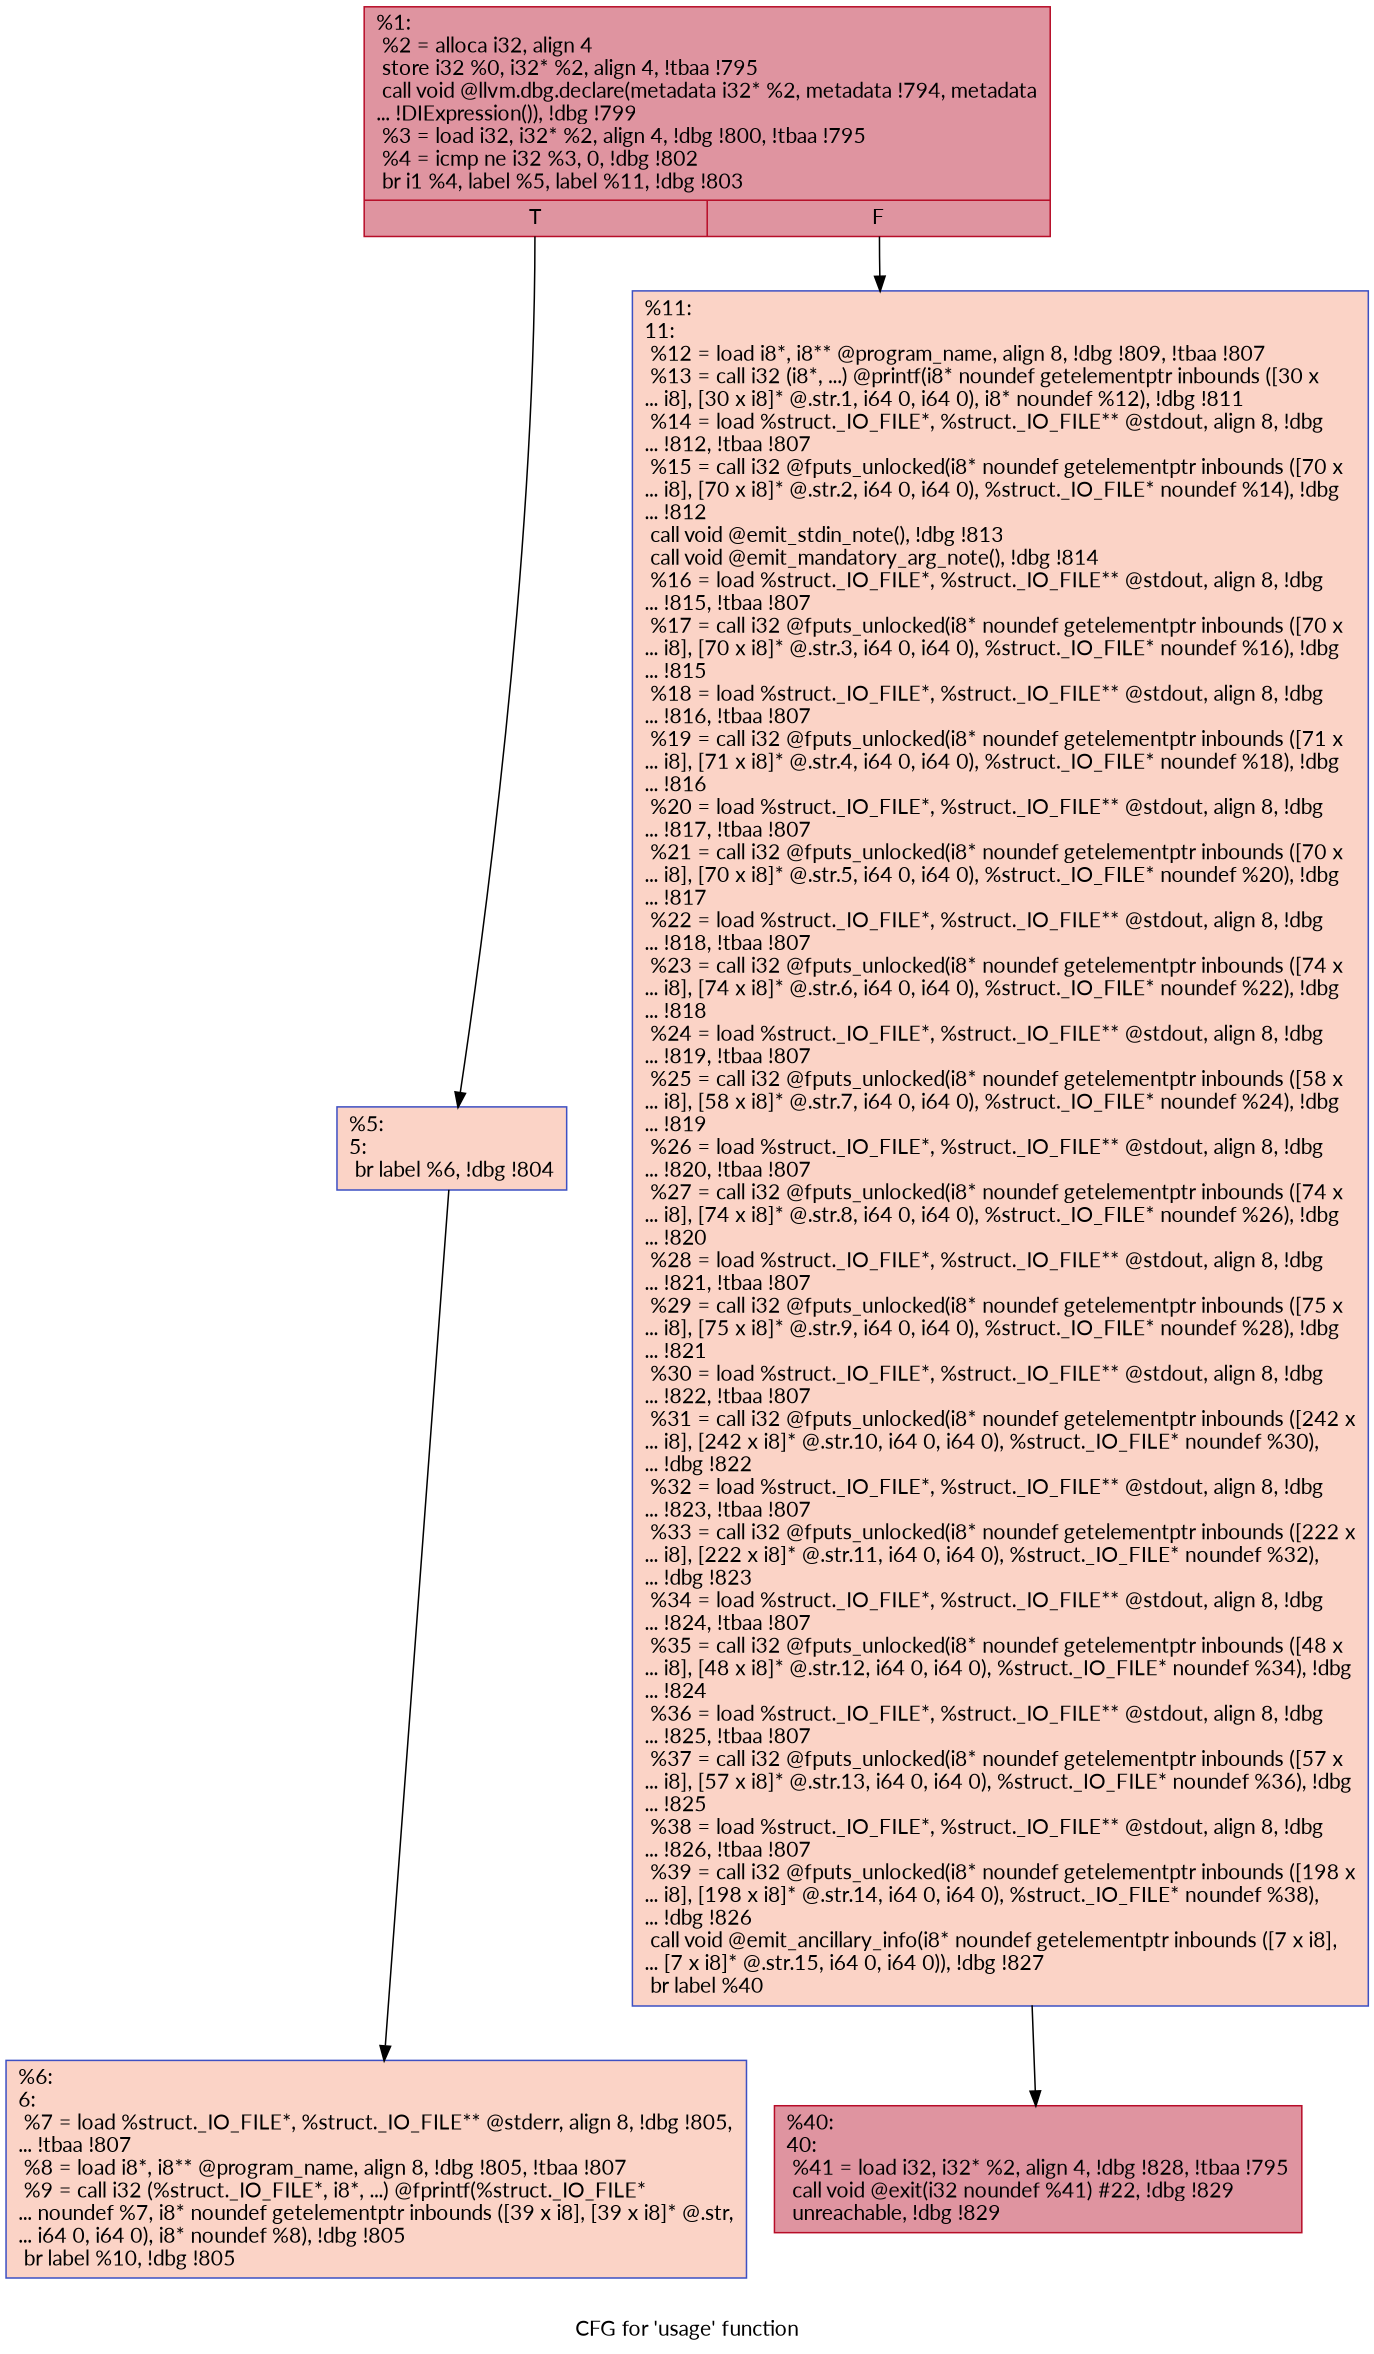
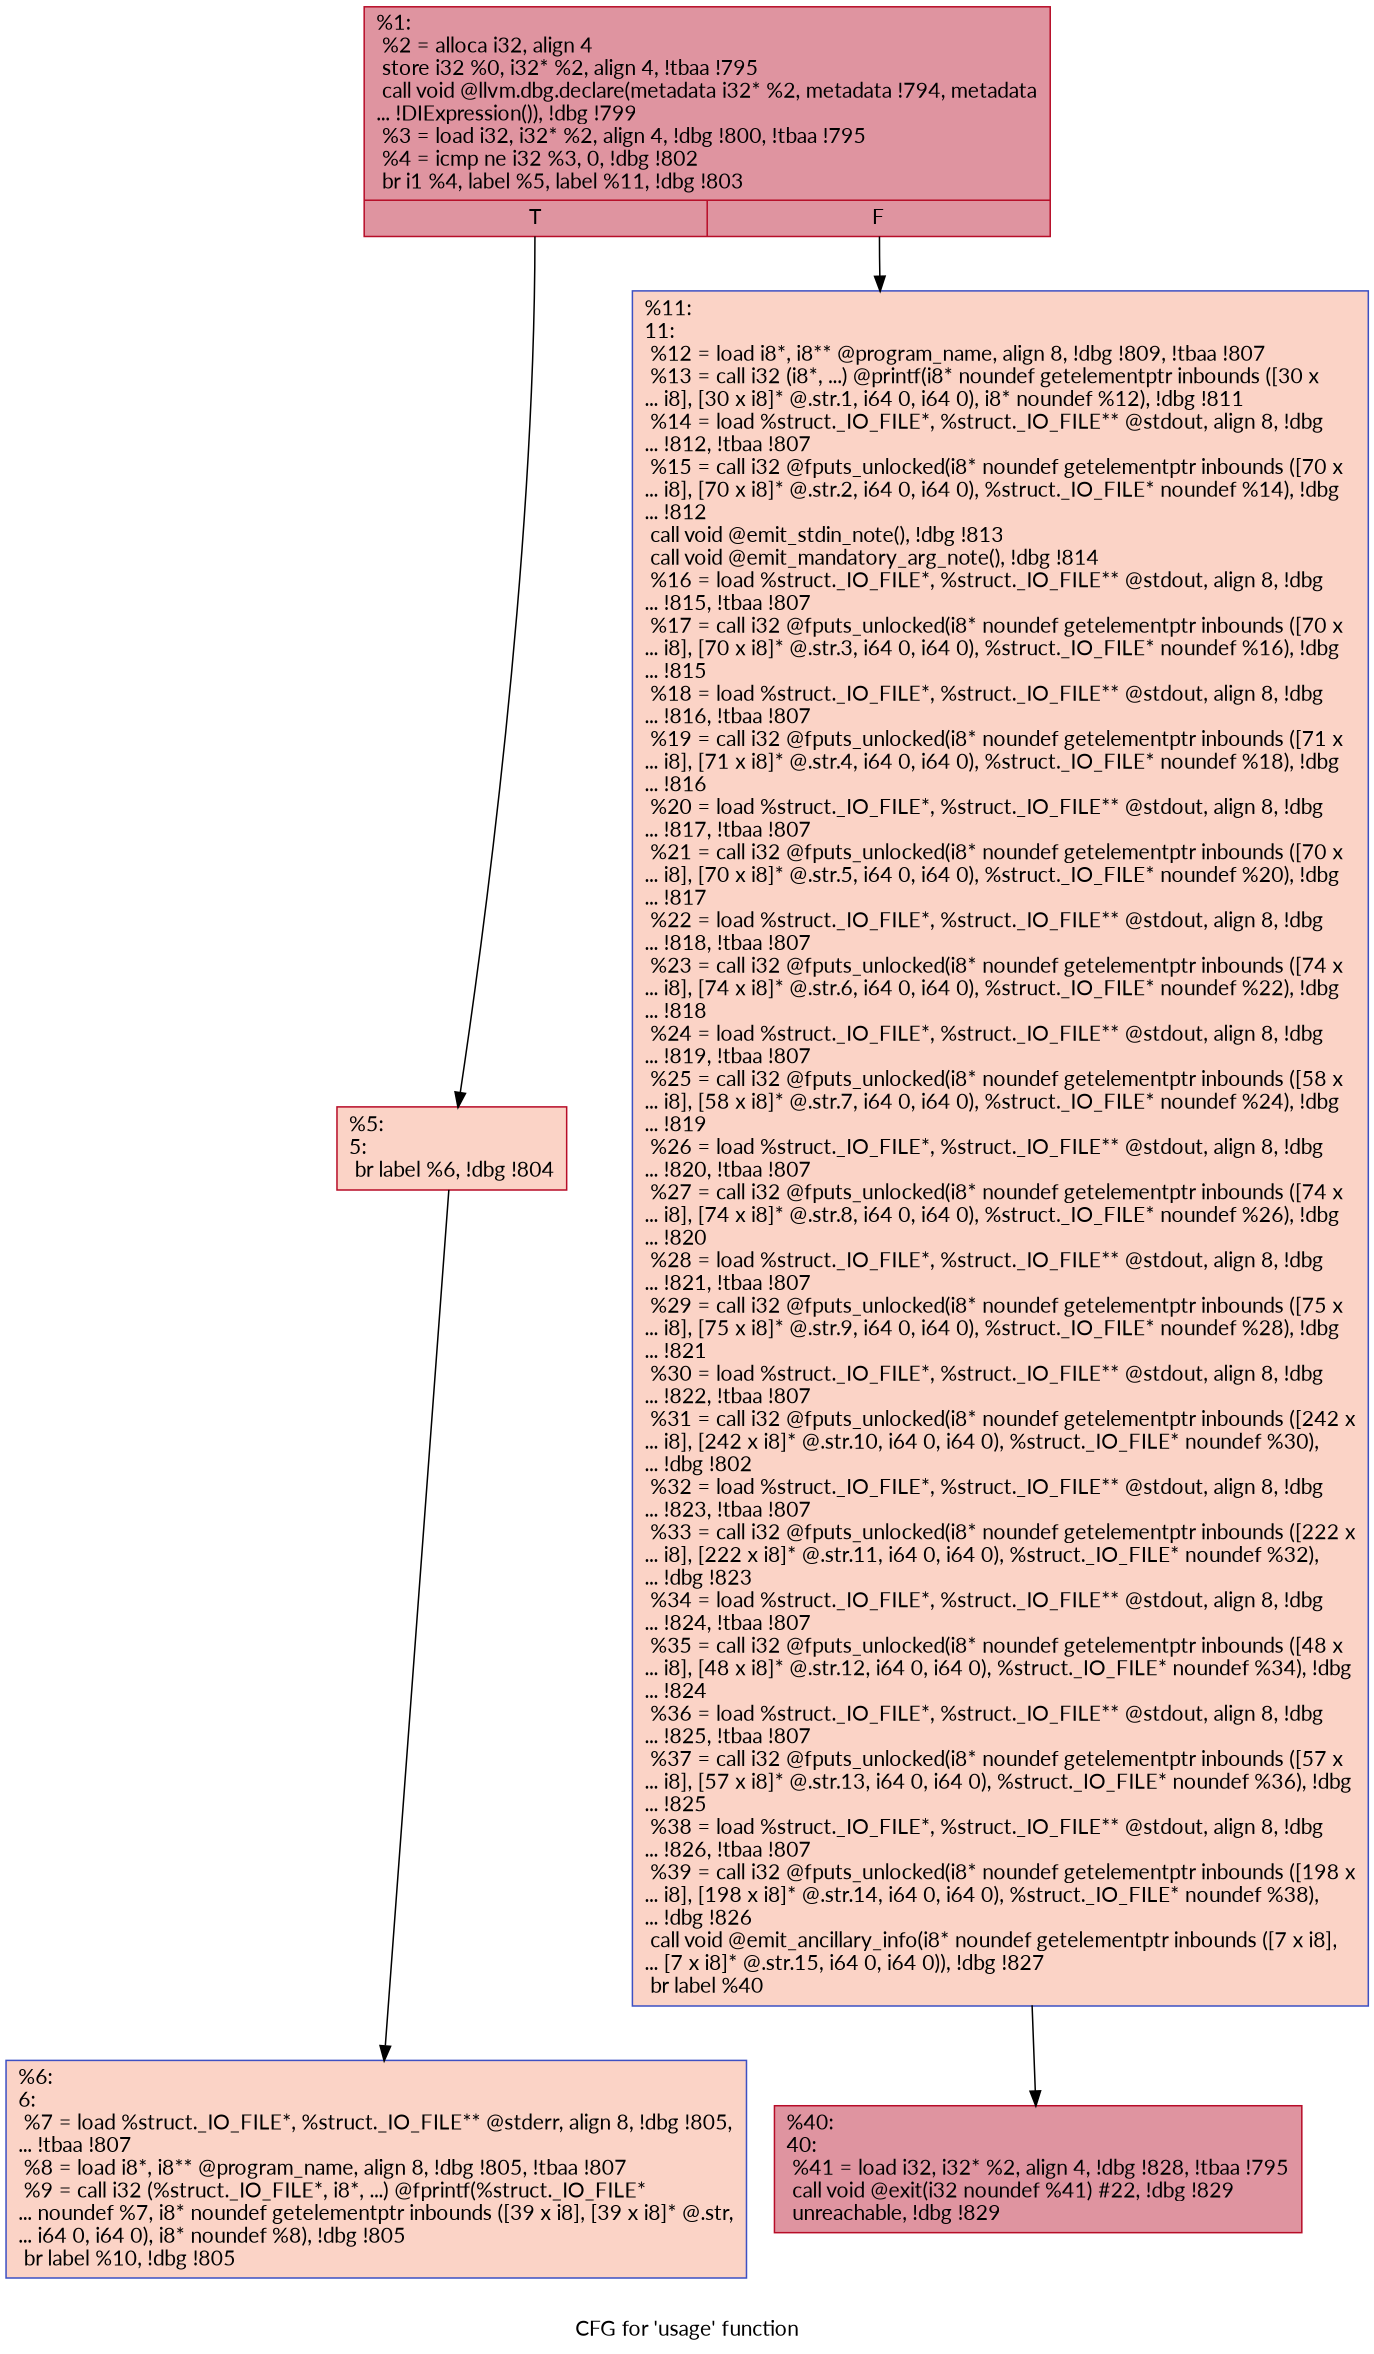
node "%5:": color #3d50c3ff -> #b70d28ff
node "%11:": text "... !dbg !822" -> "... !dbg !802"
